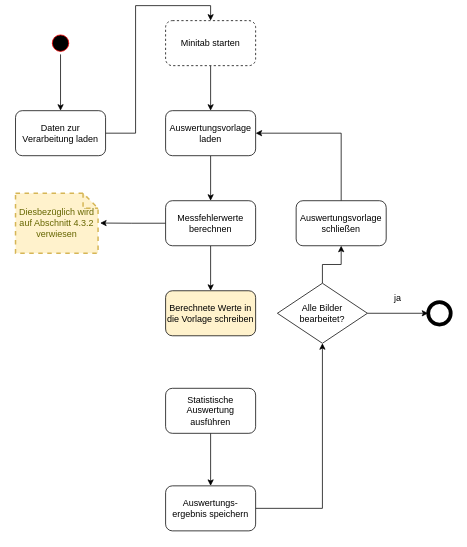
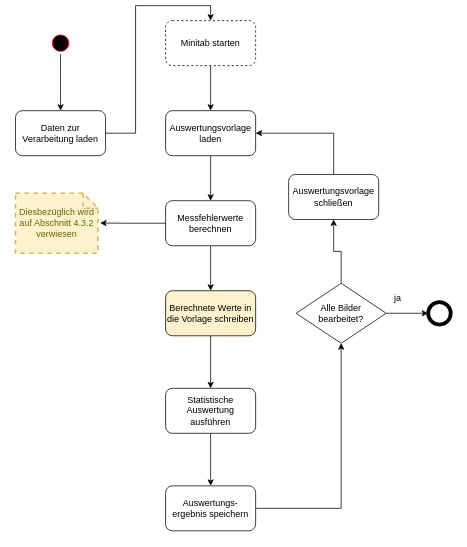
node "Auswertungsvorlage schließen": moved (341, 223) -> (333, 197)
node "Alle Bilder bearbeitet?": moved (322, 313) -> (341, 313)
edge "Berechnete Werte in die Vorlage schreiben" -> "Statistische Auswertung ausführen": added
